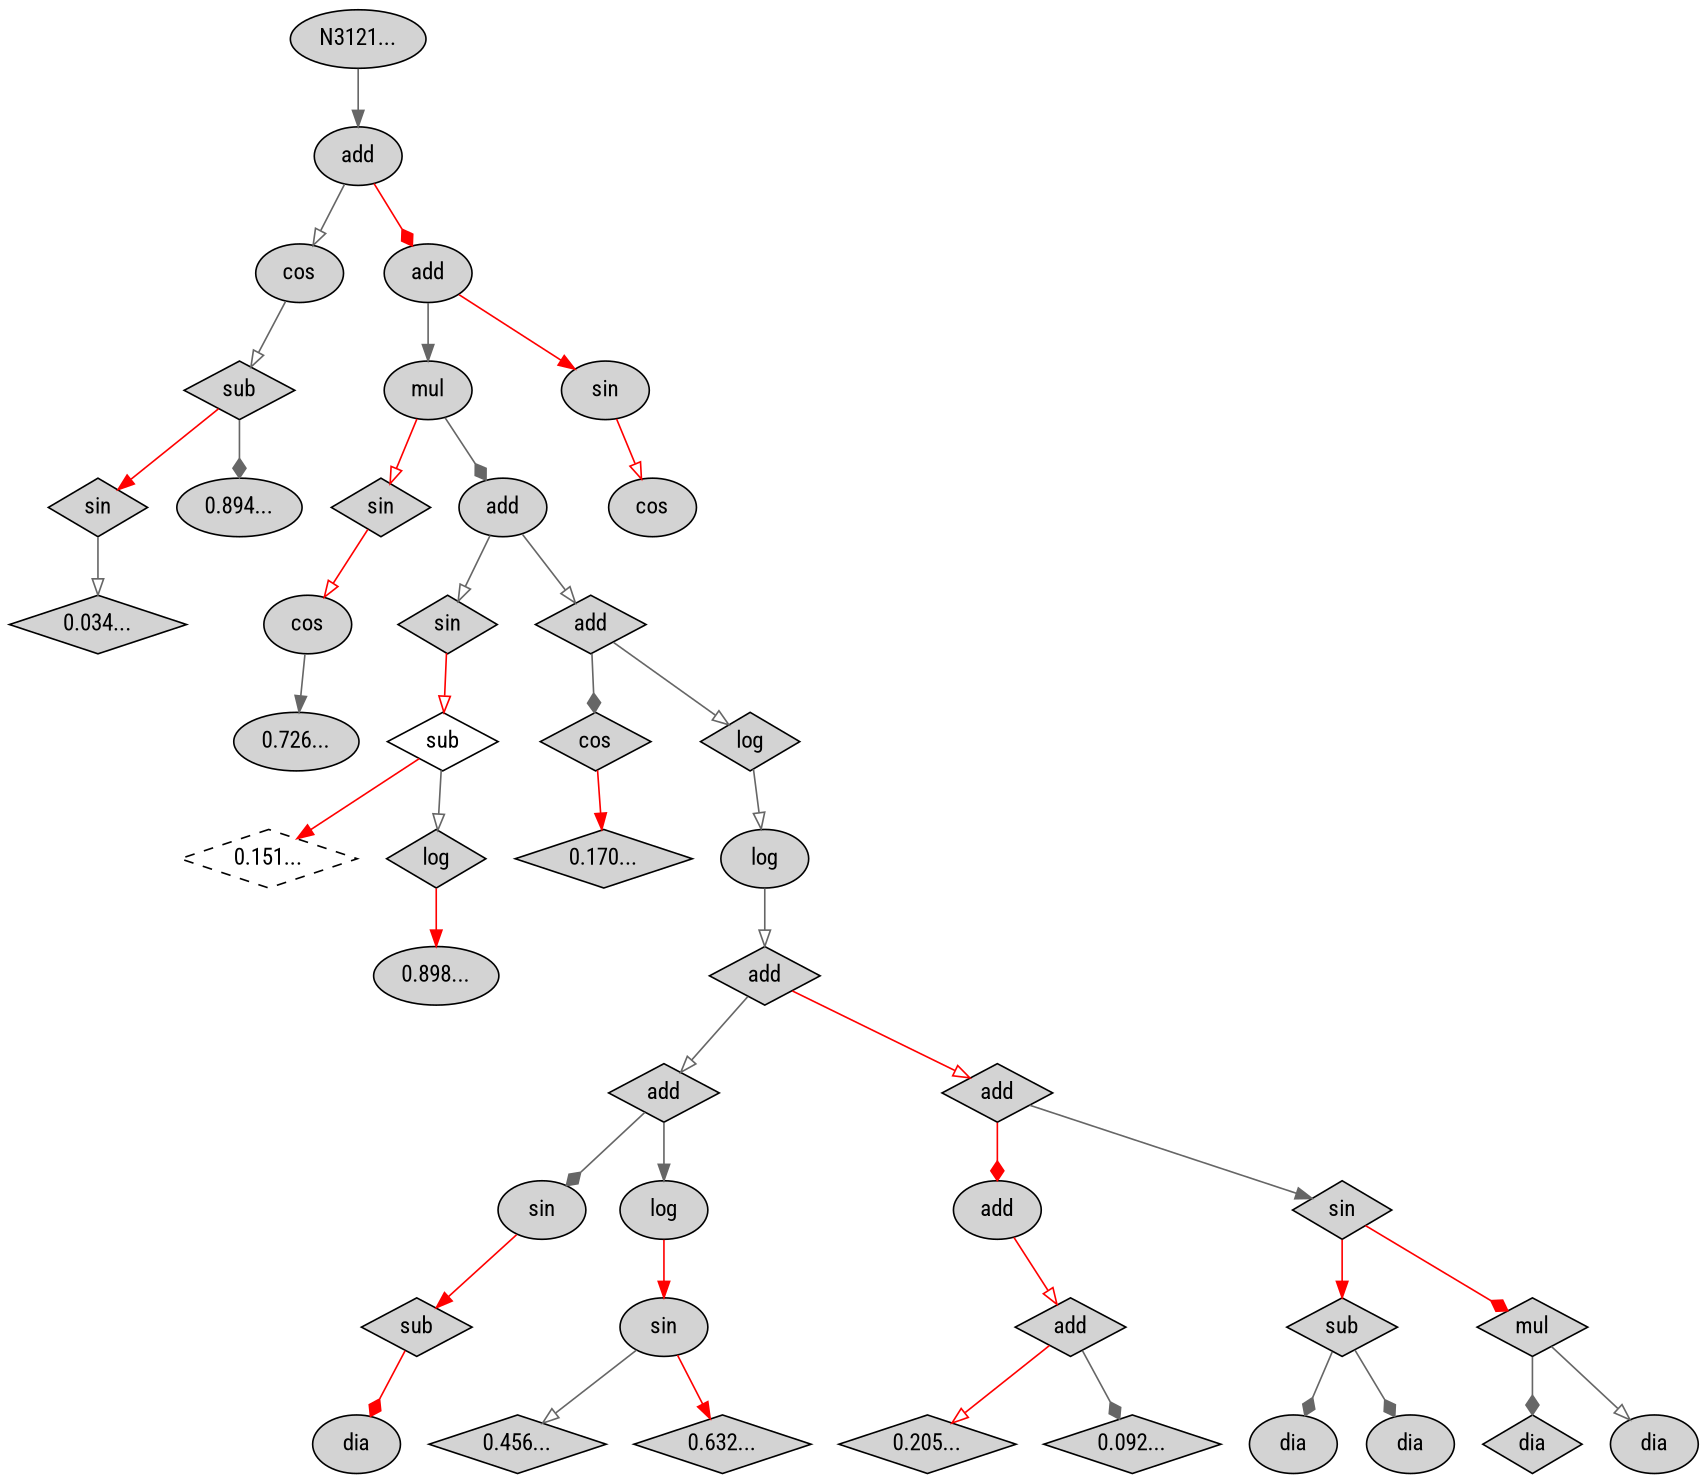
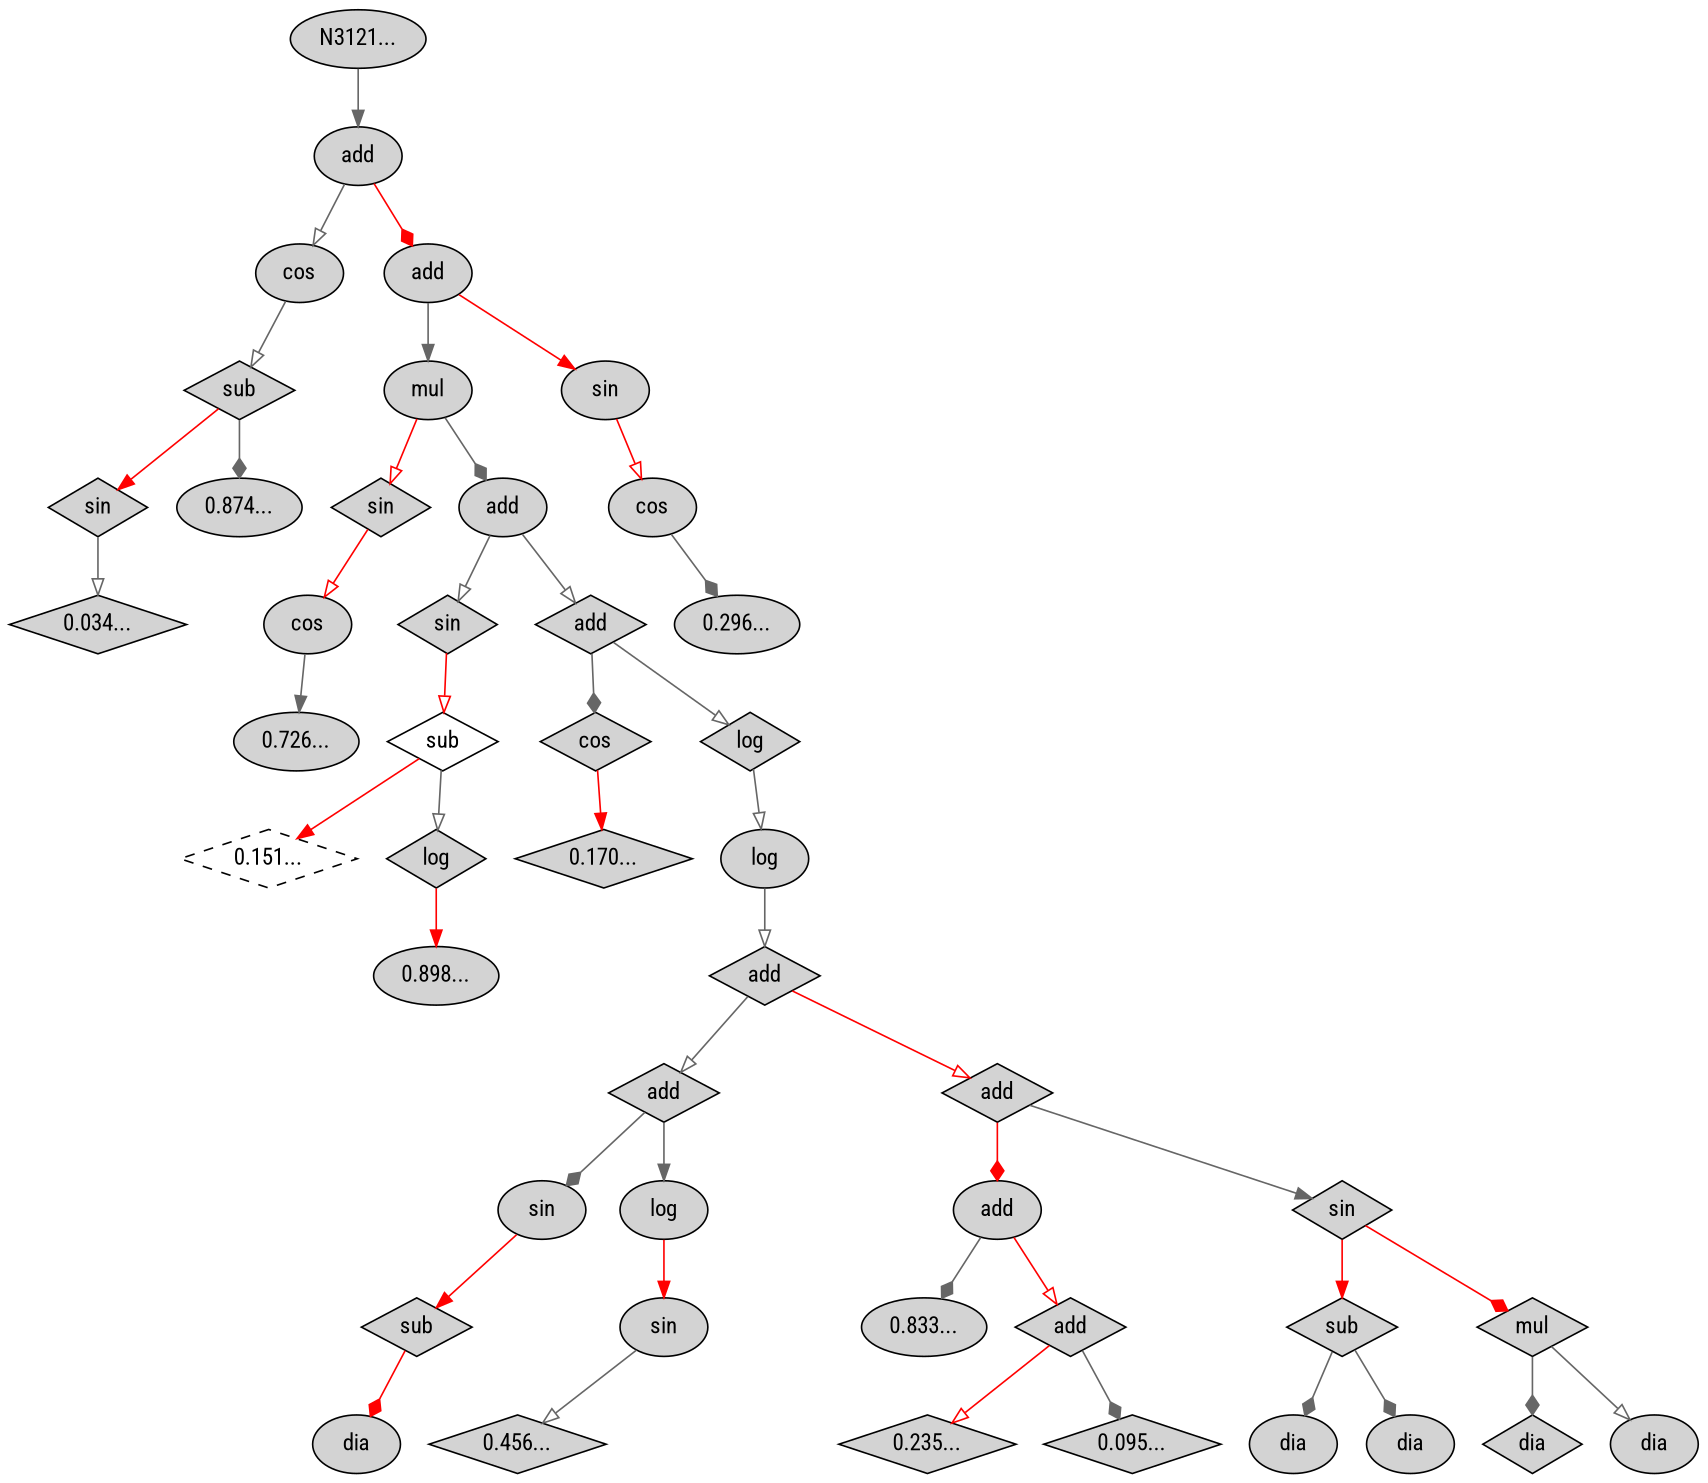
node "0.894...": label "0.894..." -> "0.874..."
node "0.296...": added
node "0.833...": added
node "0.632...": removed
node "0.205...": label "0.205..." -> "0.235..."
node "0.092...": label "0.092..." -> "0.095..."
